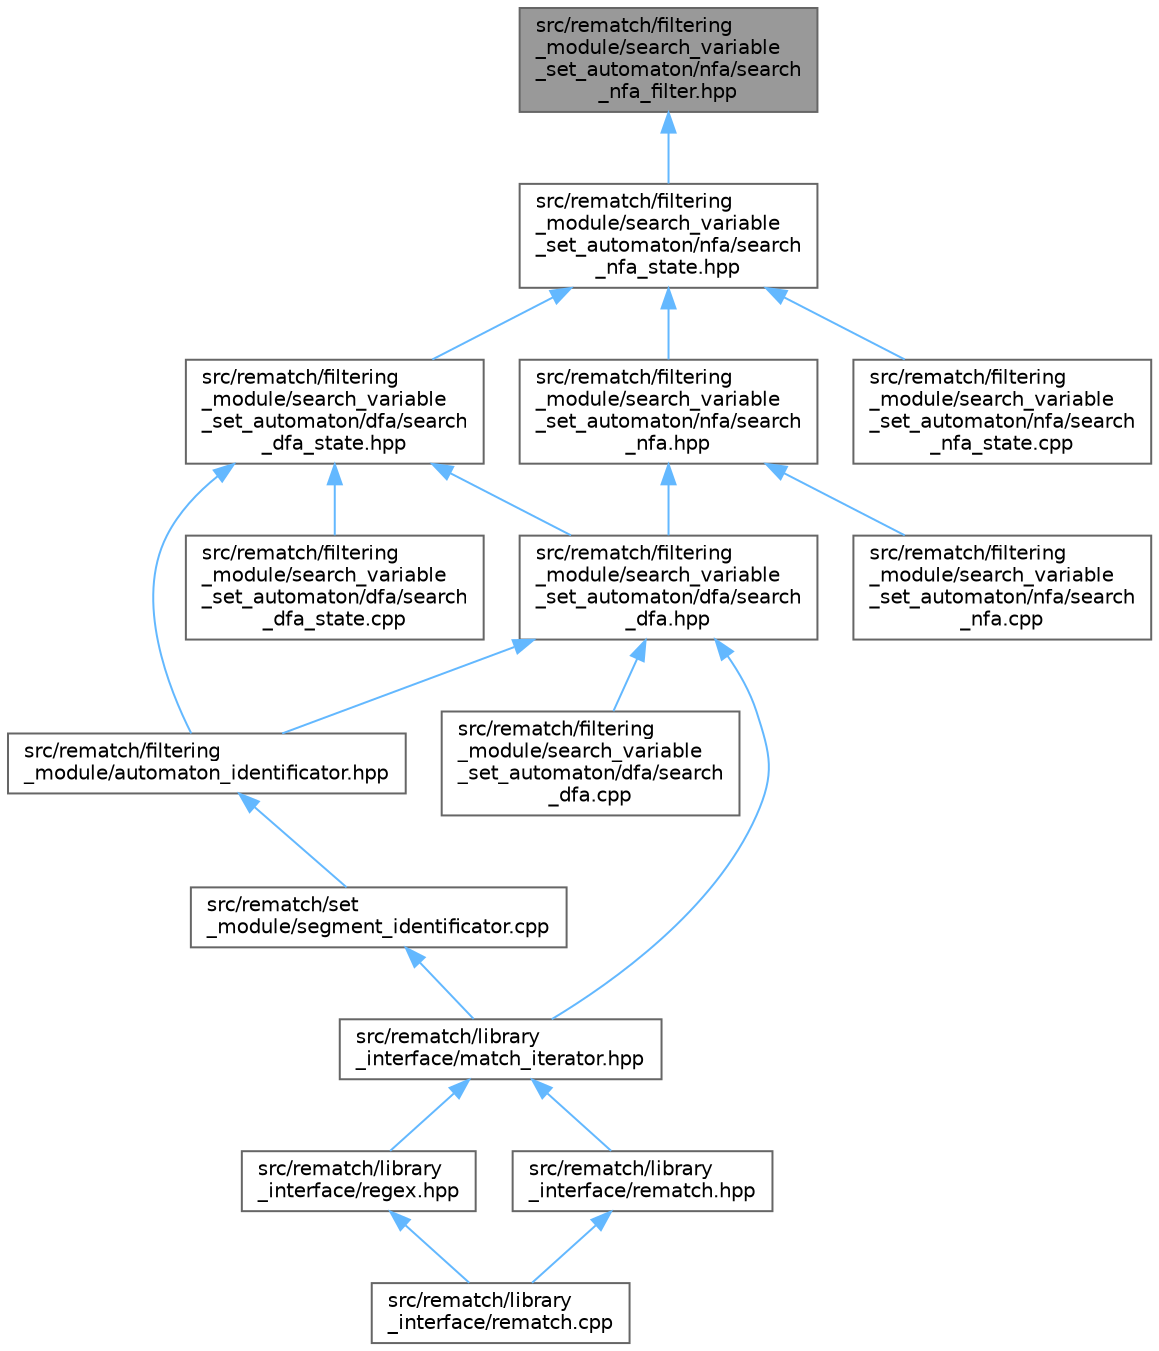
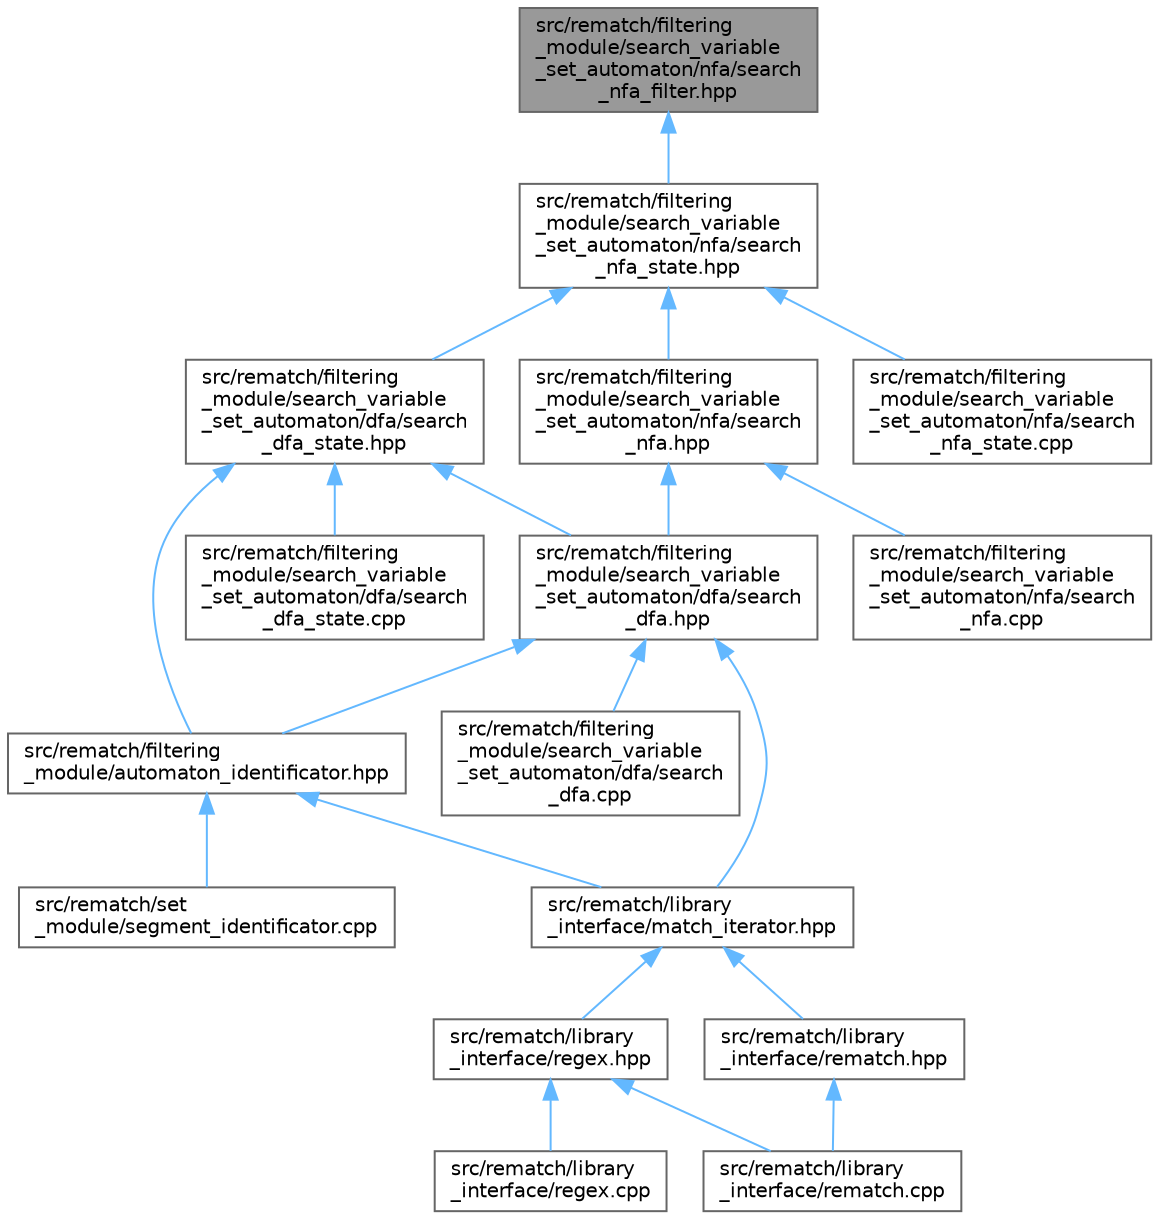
edge "src/rematch/library _interface/match_iterator.hpp" -> "src/rematch/set _module/segment_identificator.cpp": now "src/rematch/library _interface/match_iterator.hpp" -> "src/rematch/filtering _module/automaton_identificator.hpp"
node "src/rematch/library _interface/regex.cpp": added
